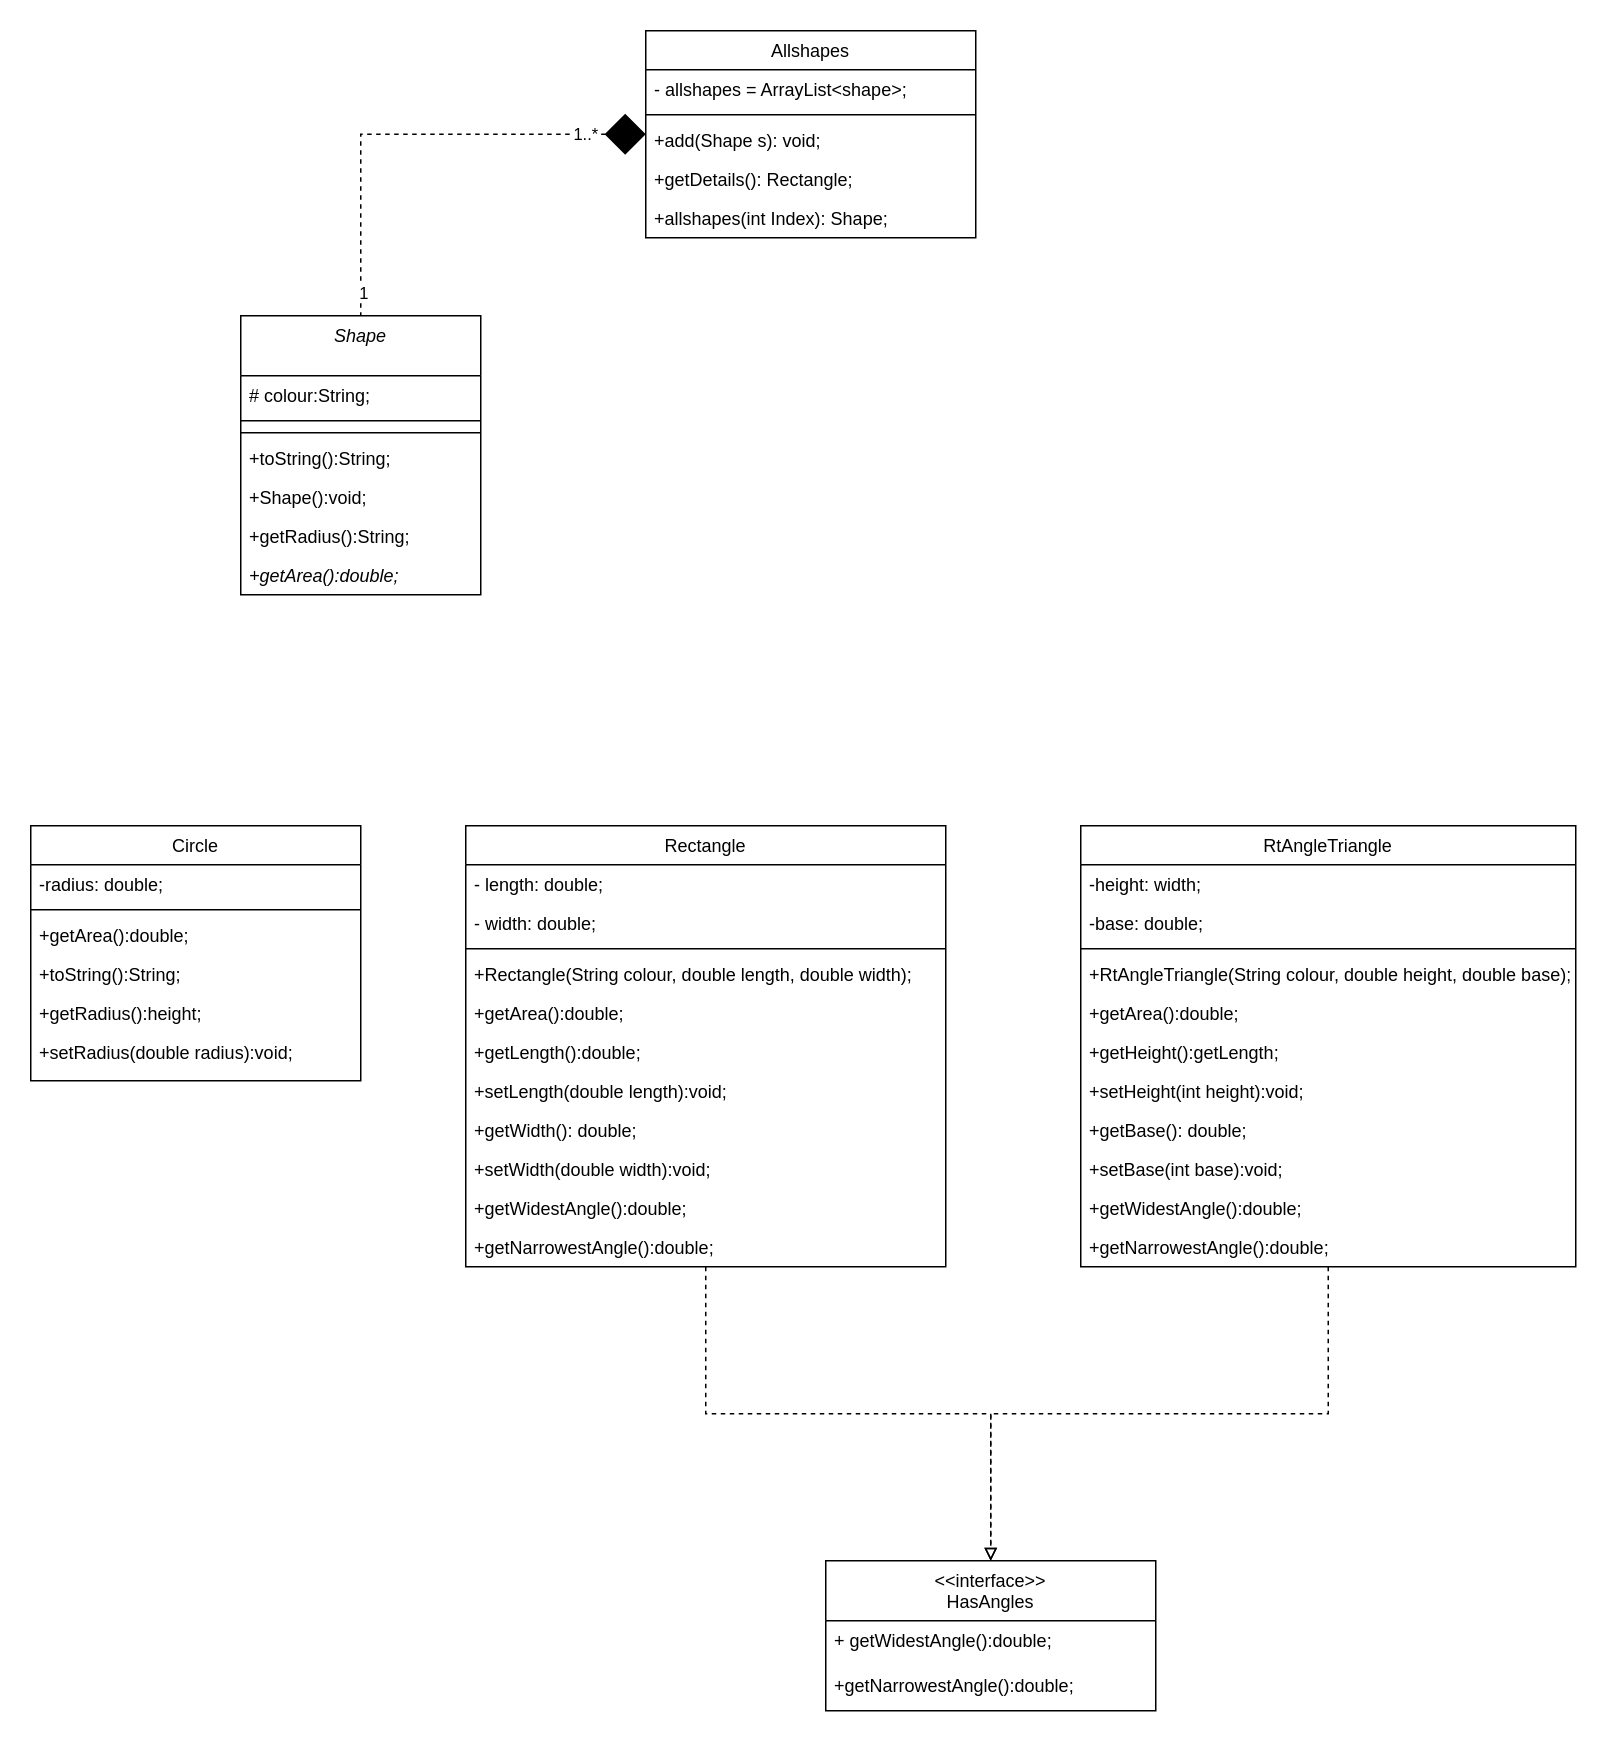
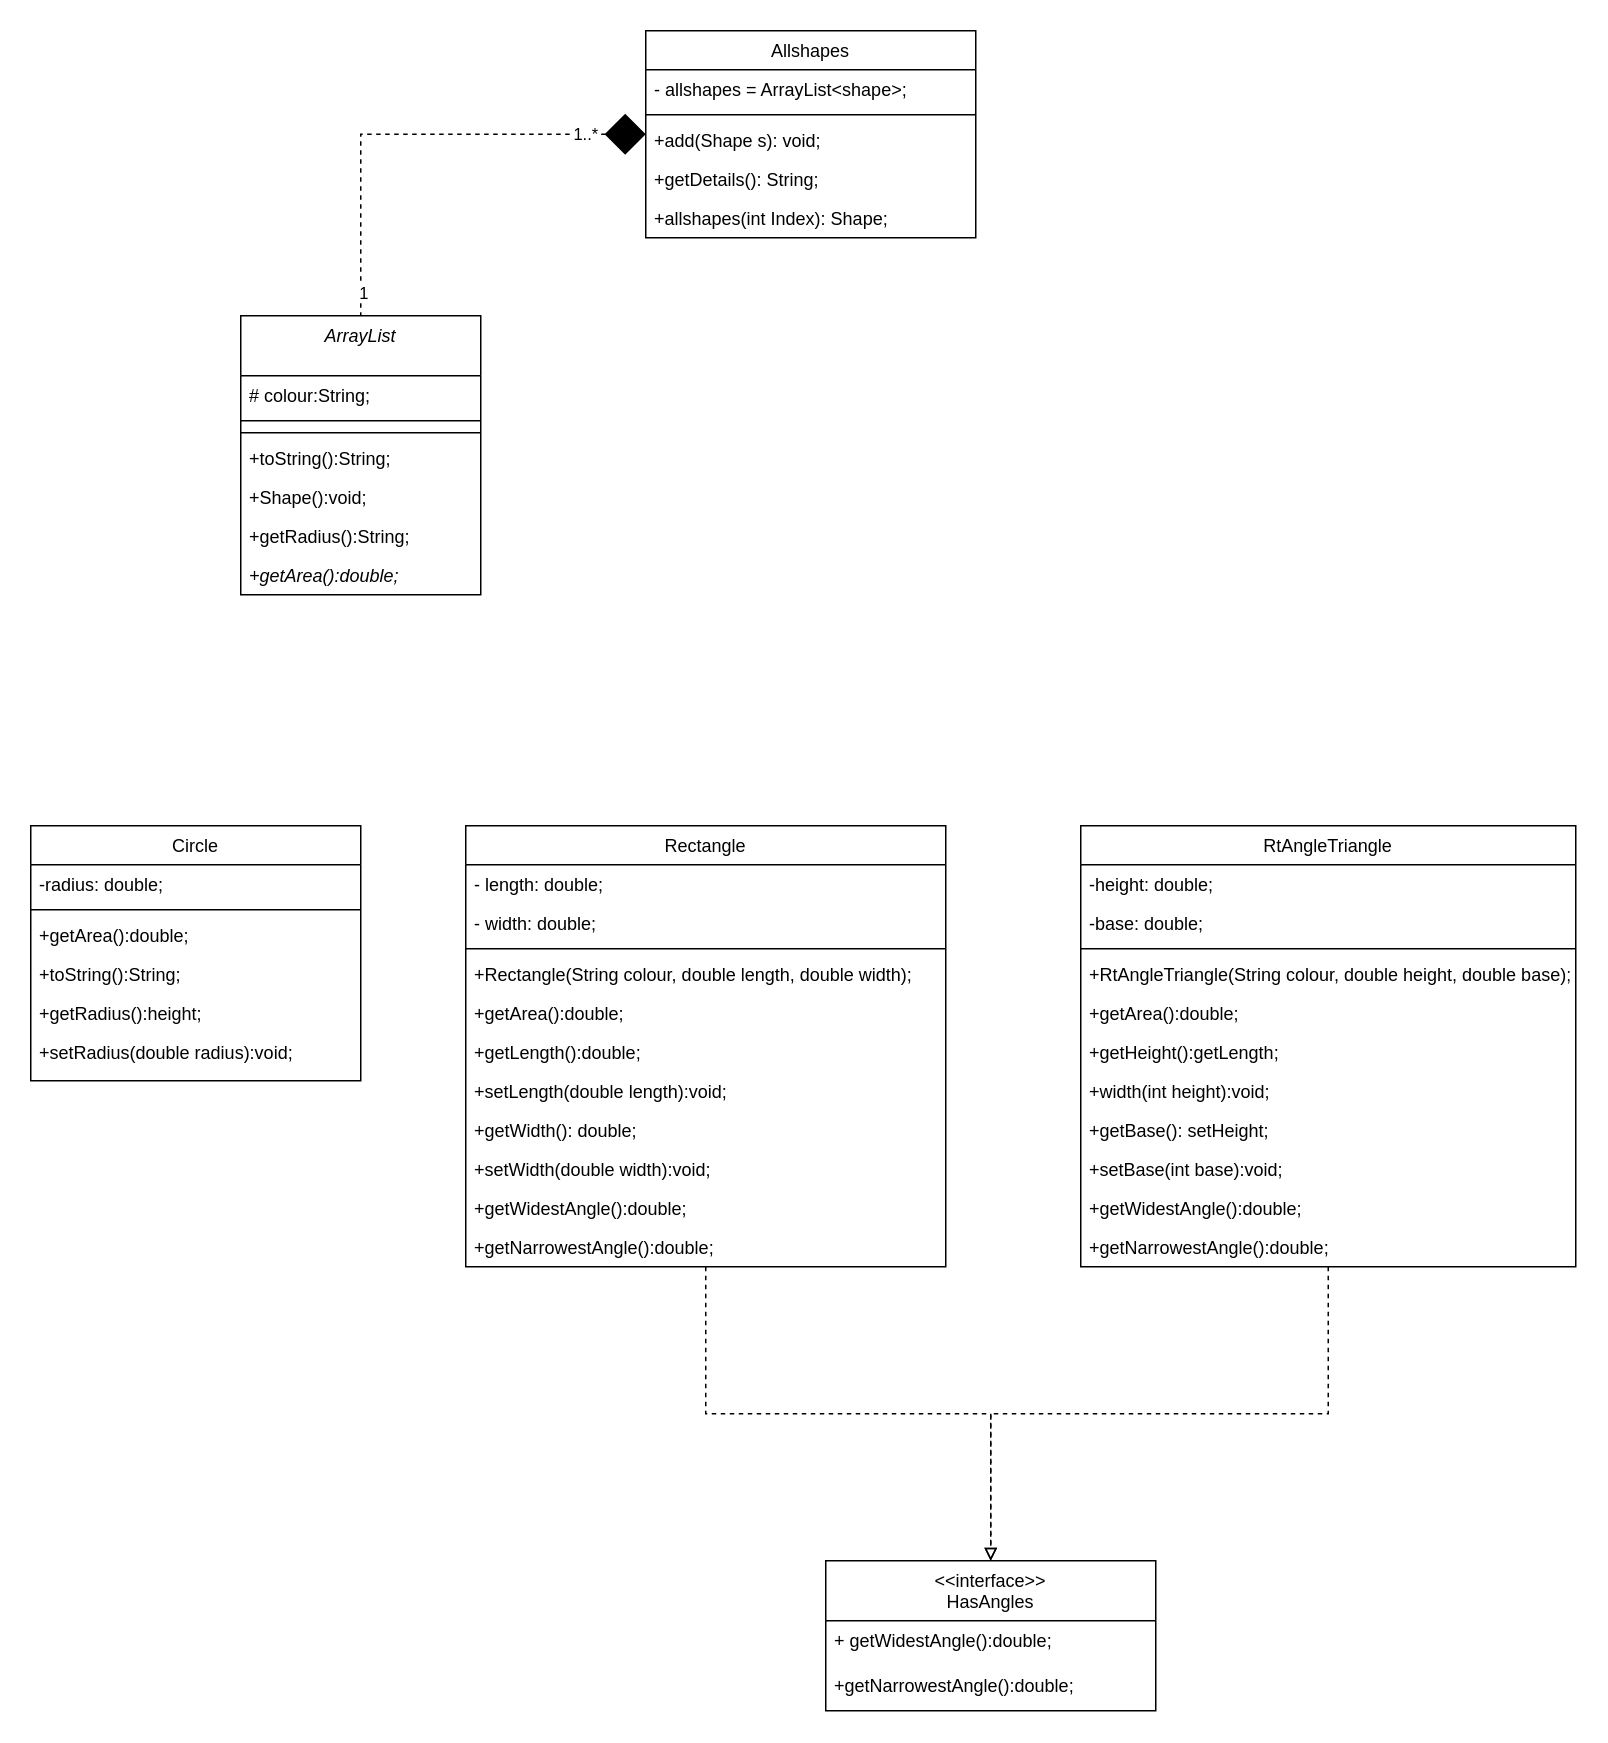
node "+getDetails(): Rectangle;": label "+getDetails(): Rectangle;" -> "+getDetails(): String;"
node "Shape": label "Shape" -> "ArrayList"
node "-height: width;": label "-height: width;" -> "-height: double;"
node "+setHeight(int height):void;": label "+setHeight(int height):void;" -> "+width(int height):void;"
node "+getBase(): double;": label "+getBase(): double;" -> "+getBase(): setHeight;"
